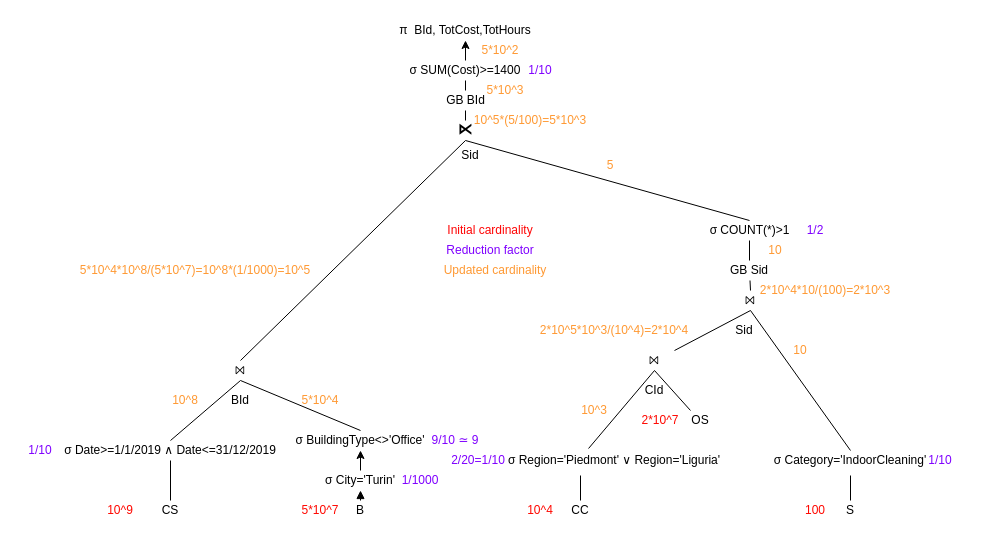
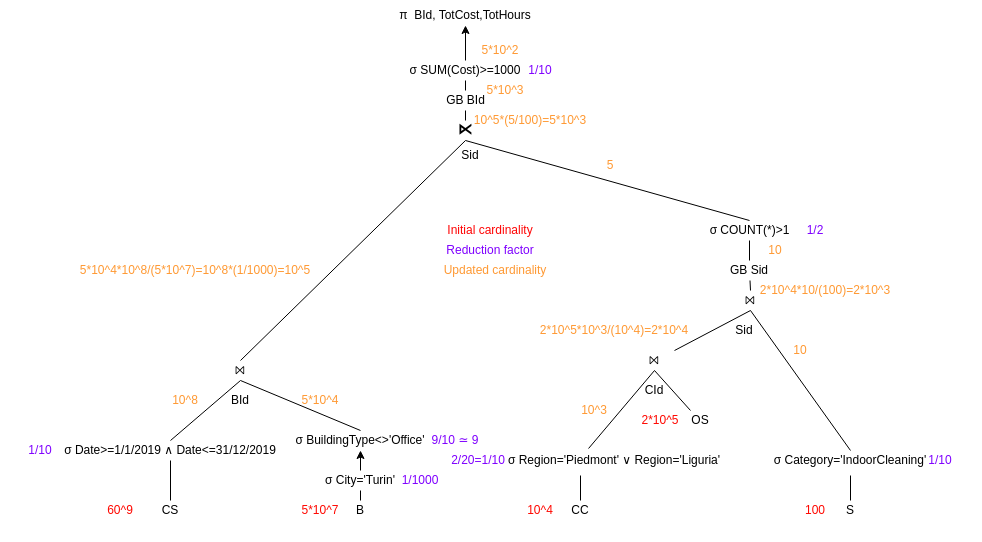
node "π BId, TotCost,TotHours": moved (466, 31) -> (466, 16)
node "σ SUM(Cost)>=1400": label "σ SUM(Cost)>=1400" -> "σ SUM(Cost)>=1000"
node "2*10^7": label "2*10^7" -> "2*10^5"
edge "B" -> "σ City='Turin'": arrowhead block -> none
node "10^9": label "10^9" -> "60^9"
